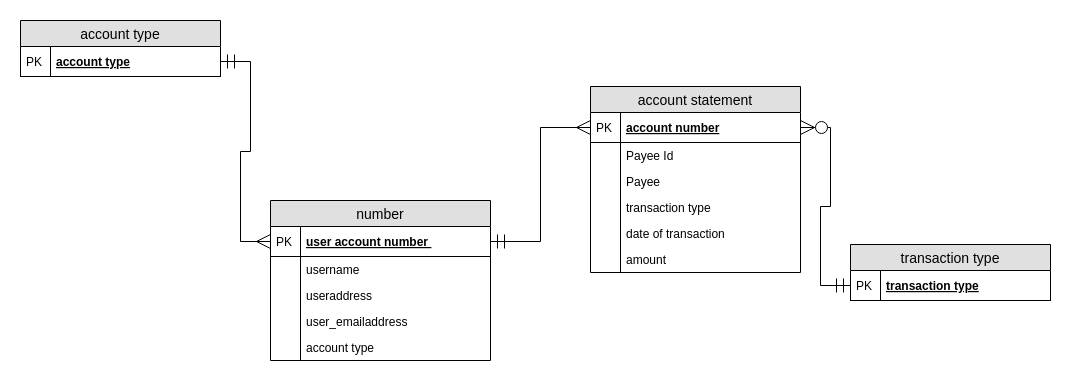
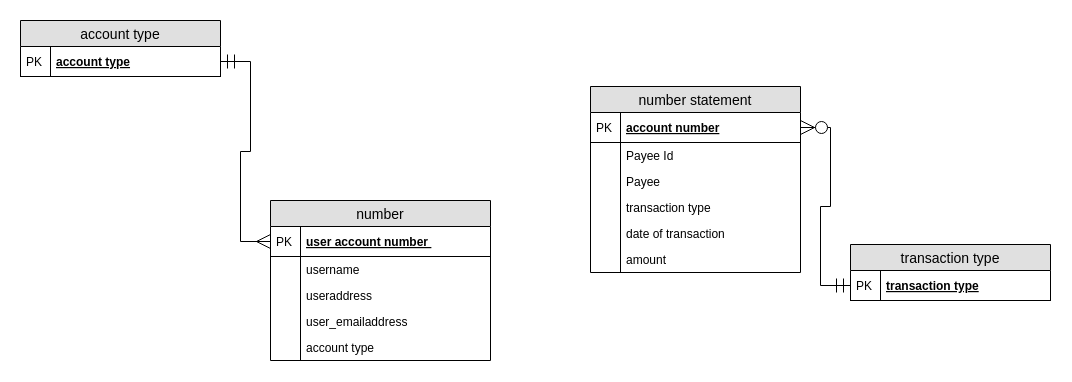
node "account statement": label "account statement" -> "number statement"
edge "account number" -- "user account number": removed
